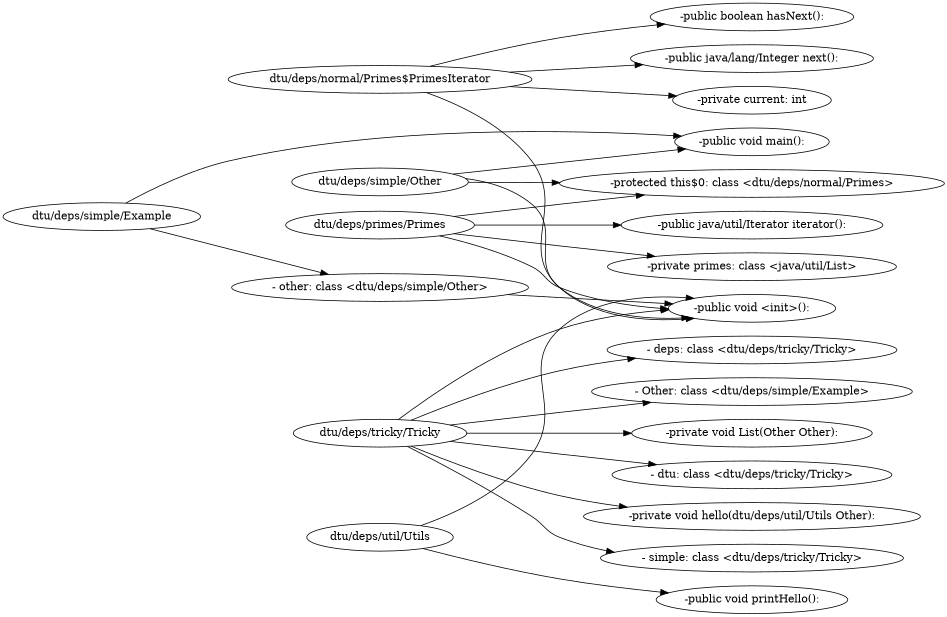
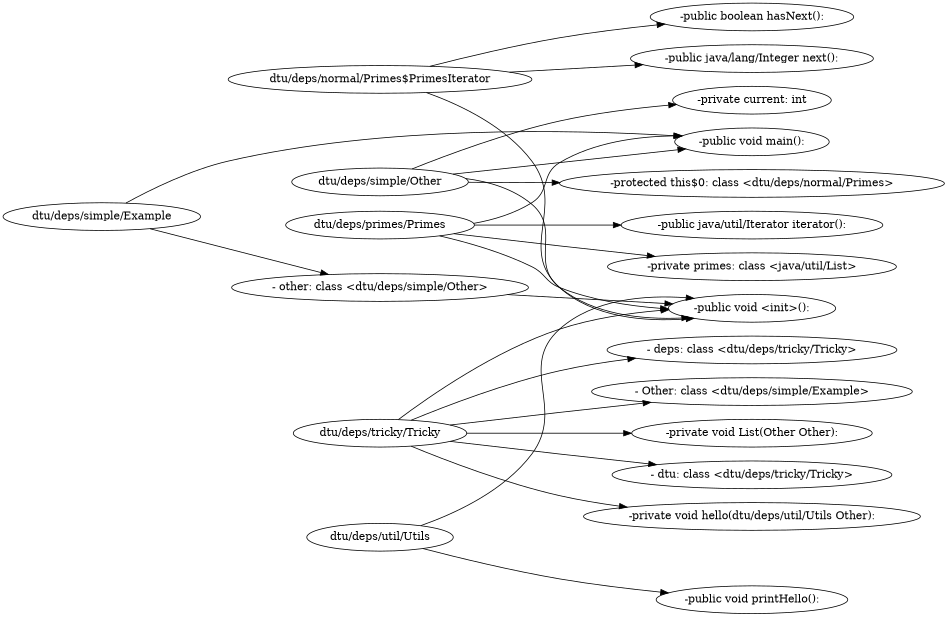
edge "dtu/deps/normal/Primes$PrimesIterator" -> "-private current: int": now "dtu/deps/simple/Other" -> "-private current: int"
edge "dtu/deps/primes/Primes" -> "-protected this$0: class <dtu/deps/normal/Primes>": now "dtu/deps/primes/Primes" -> "-public void main():"
node "- simple: class <dtu/deps/tricky/Tricky>": removed
